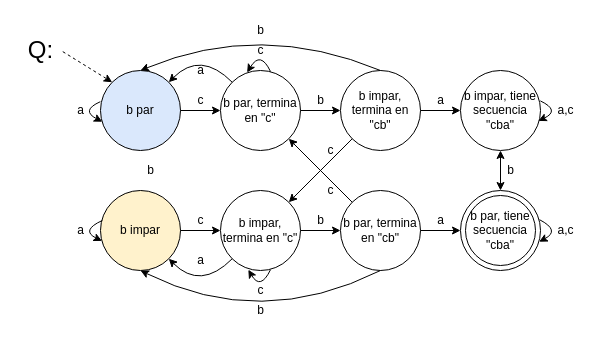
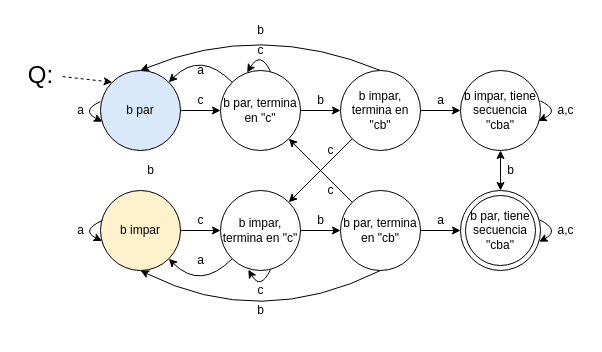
node "Q:": moved (41, 51) -> (41, 76)
